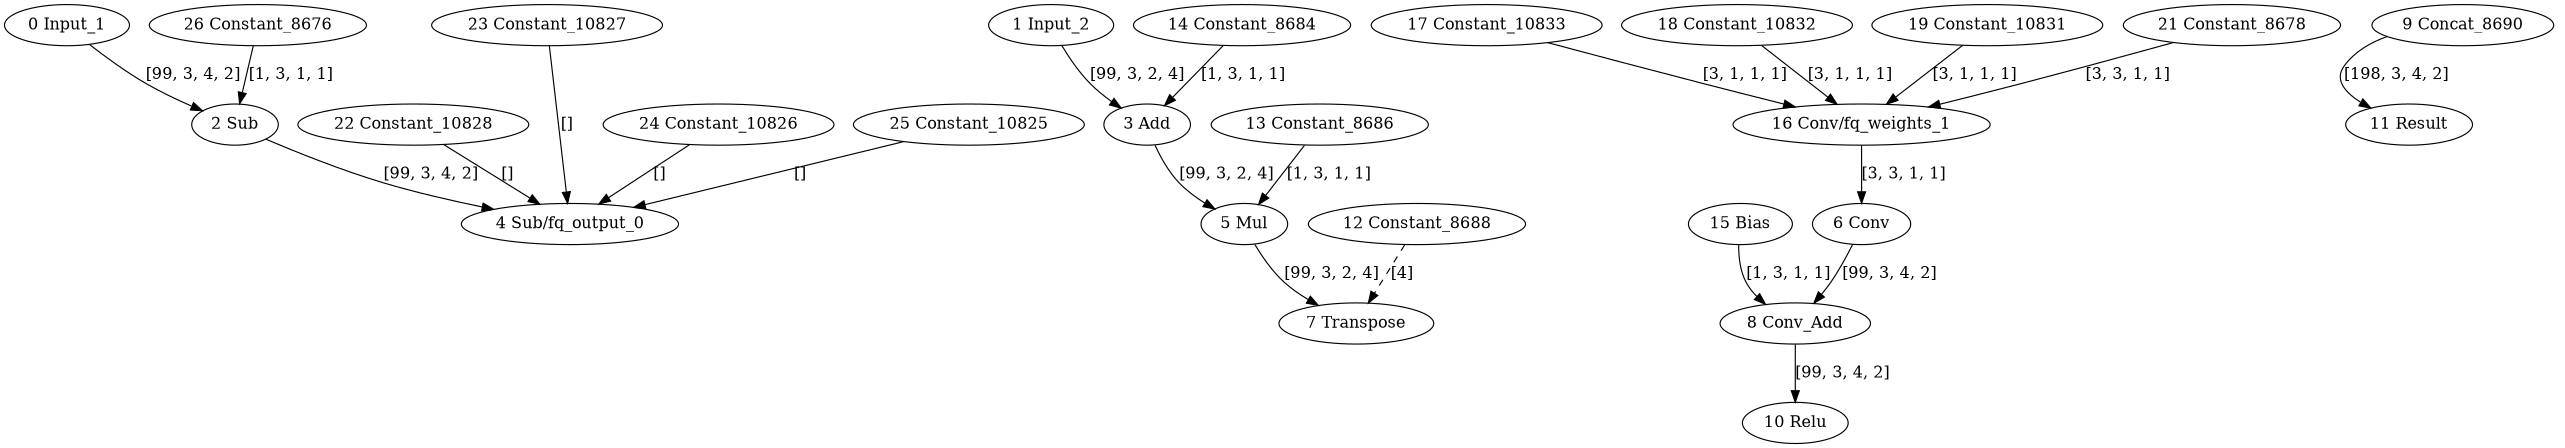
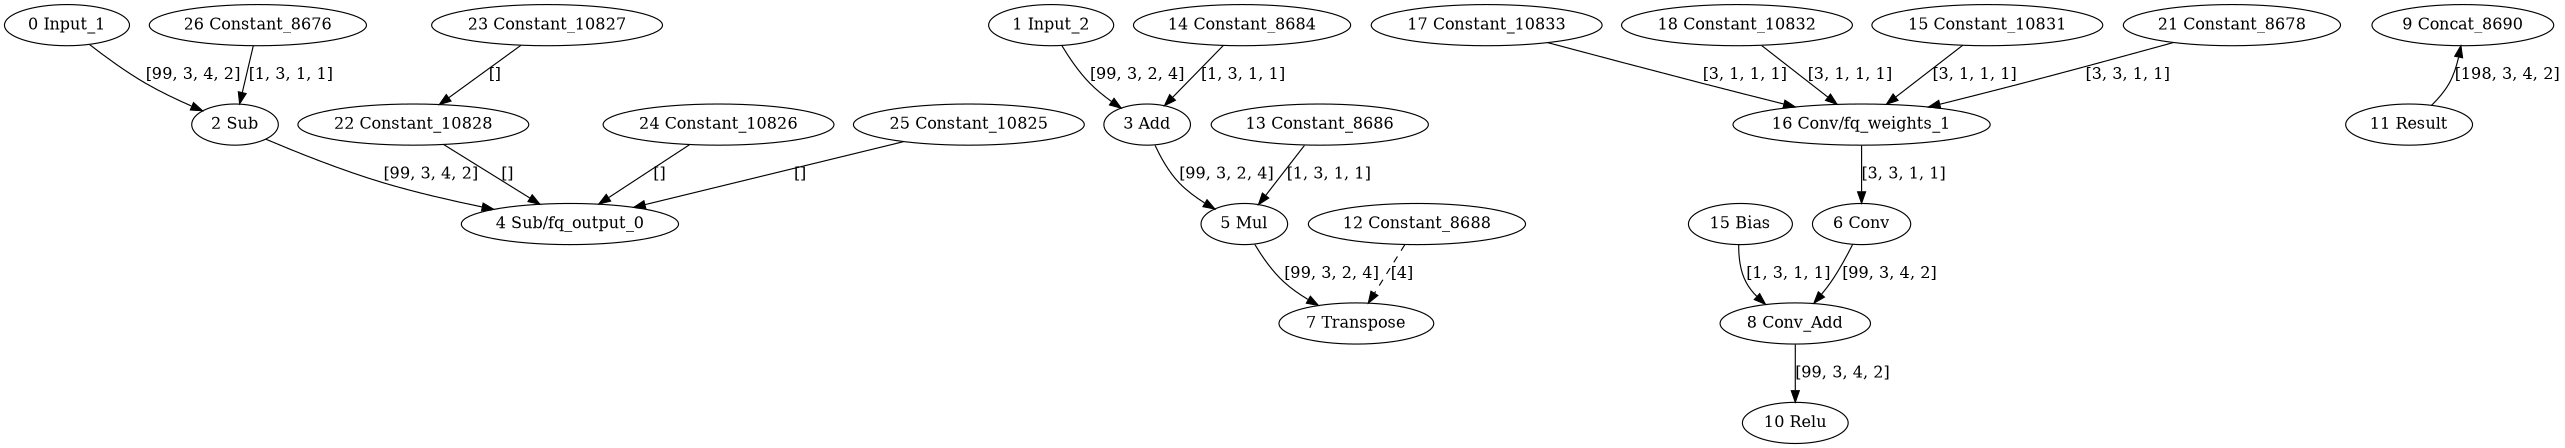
node "19 Constant_10831": label "19 Constant_10831" -> "15 Constant_10831"
edge "9 Concat_8690" -> "11 Result": reversed
edge "23 Constant_10827" -> "4 Sub/fq_output_0": now "23 Constant_10827" -> "22 Constant_10828"
